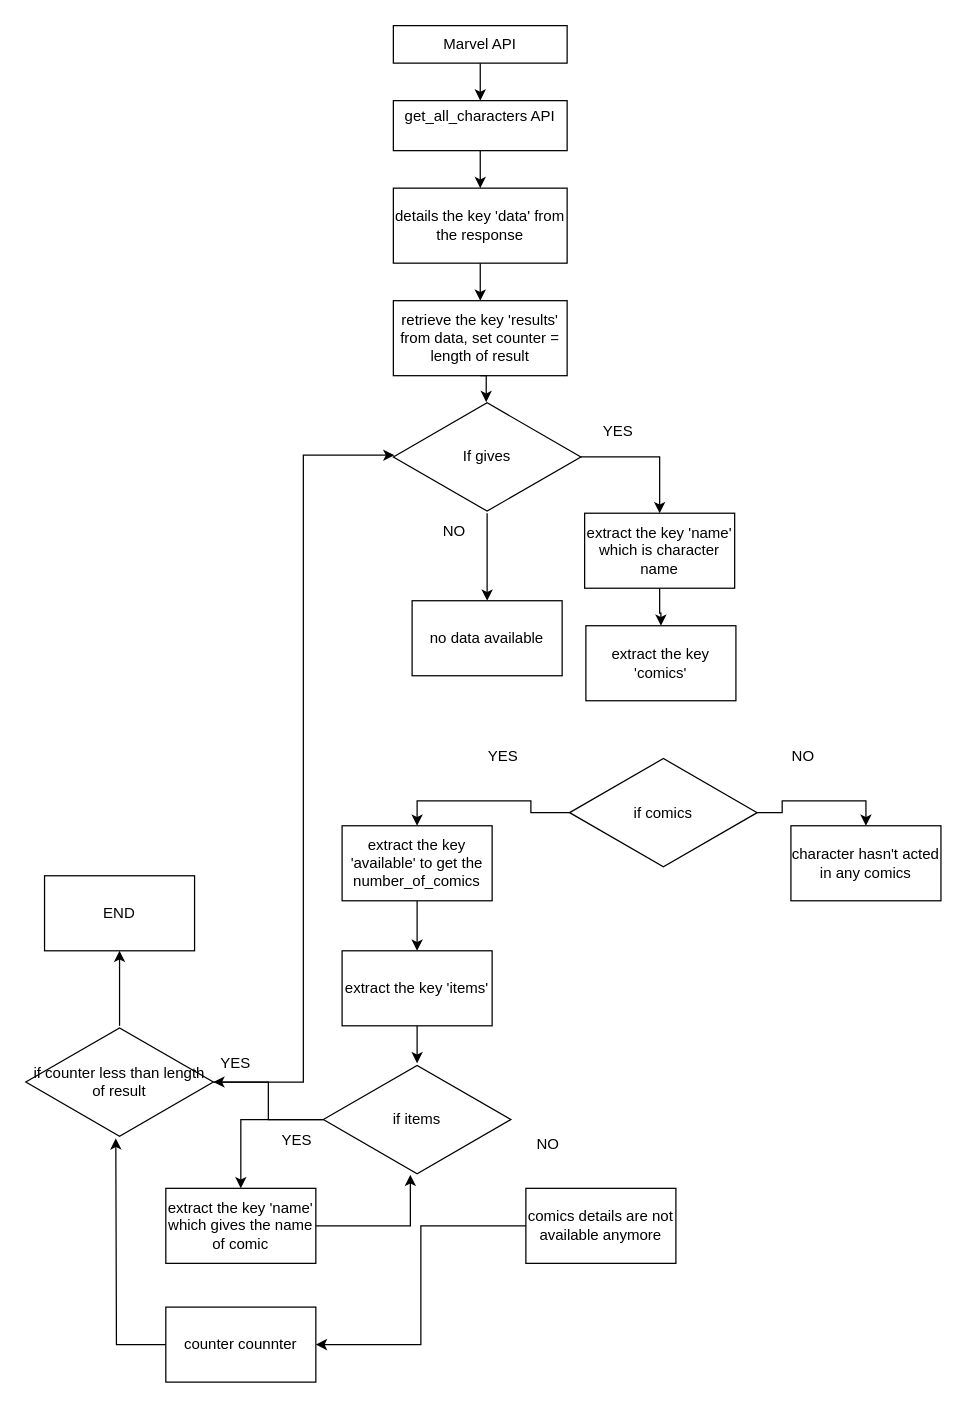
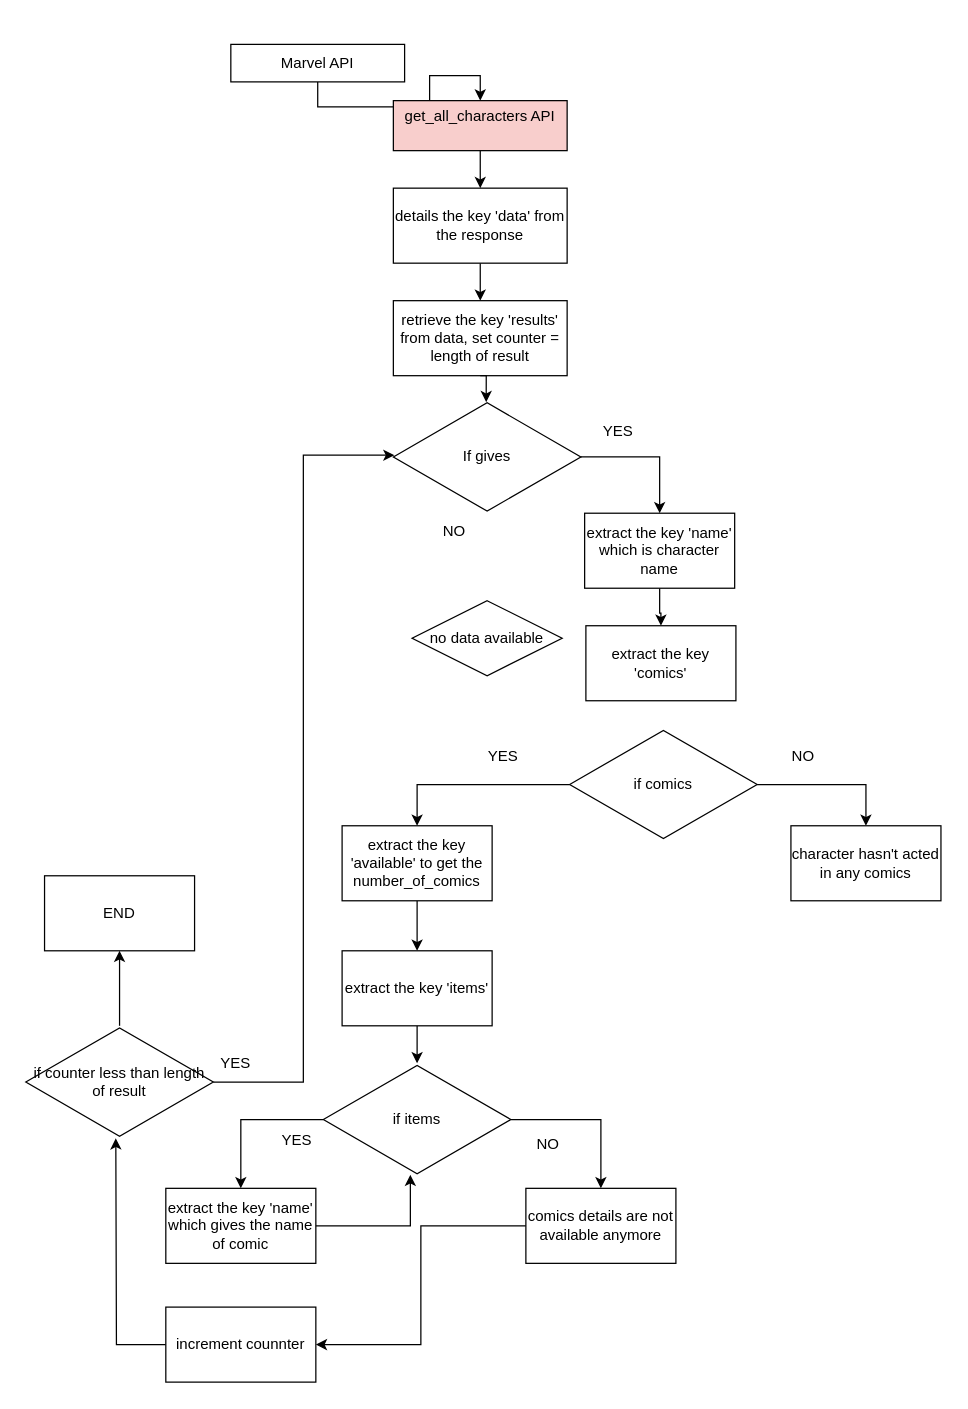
node "Marvel API": moved (480, 44) -> (318, 63)
node "get_all_characters API": fillcolor #ffffff -> #f8cecc
edge "If gives" -> "no data available": removed
node "no data available": shape rectangle -> diamond
node "if comics": size 188x169 -> 188x113
edge "if items" -> "if counter less than length of result": now "if items" -> "comics details are not available anymore"
node "counter counnter": label "counter counnter" -> "increment counnter"
